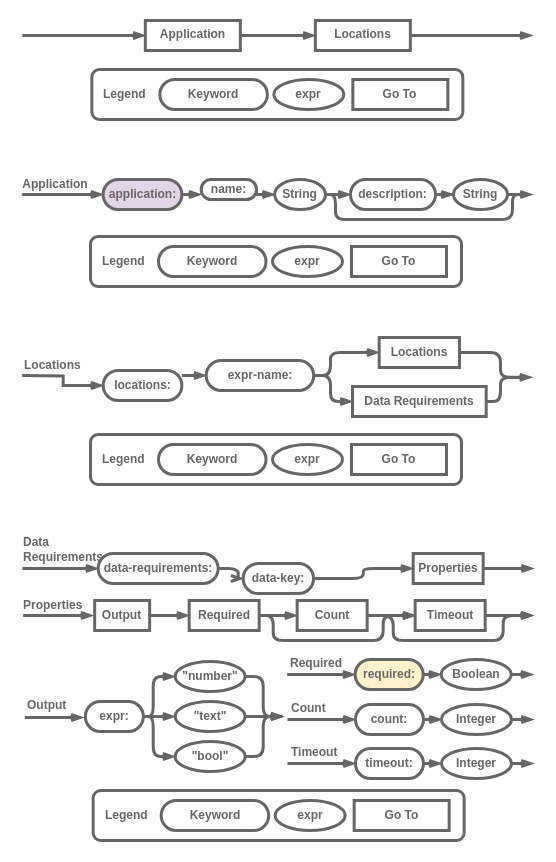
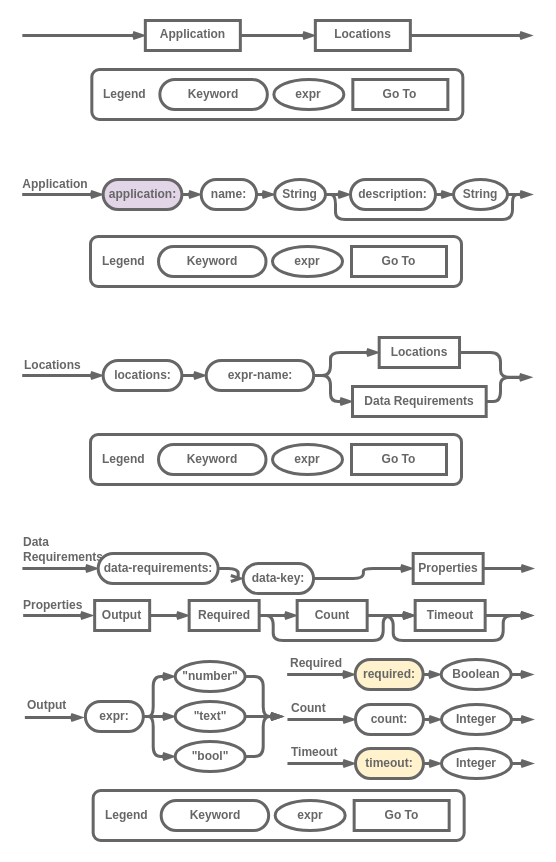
node "name:": size 55x20 -> 55x30
node "locations:": moved (143, 386) -> (143, 376)
node "timeout:": fillcolor #ffffff -> #fff2cc
